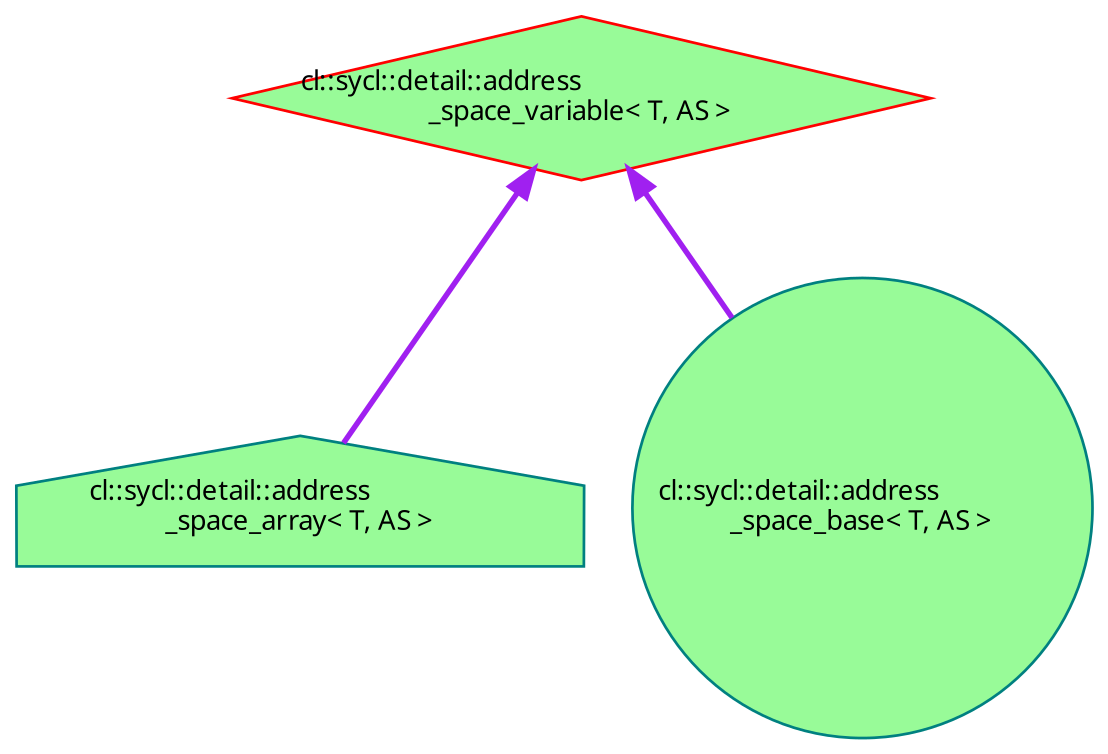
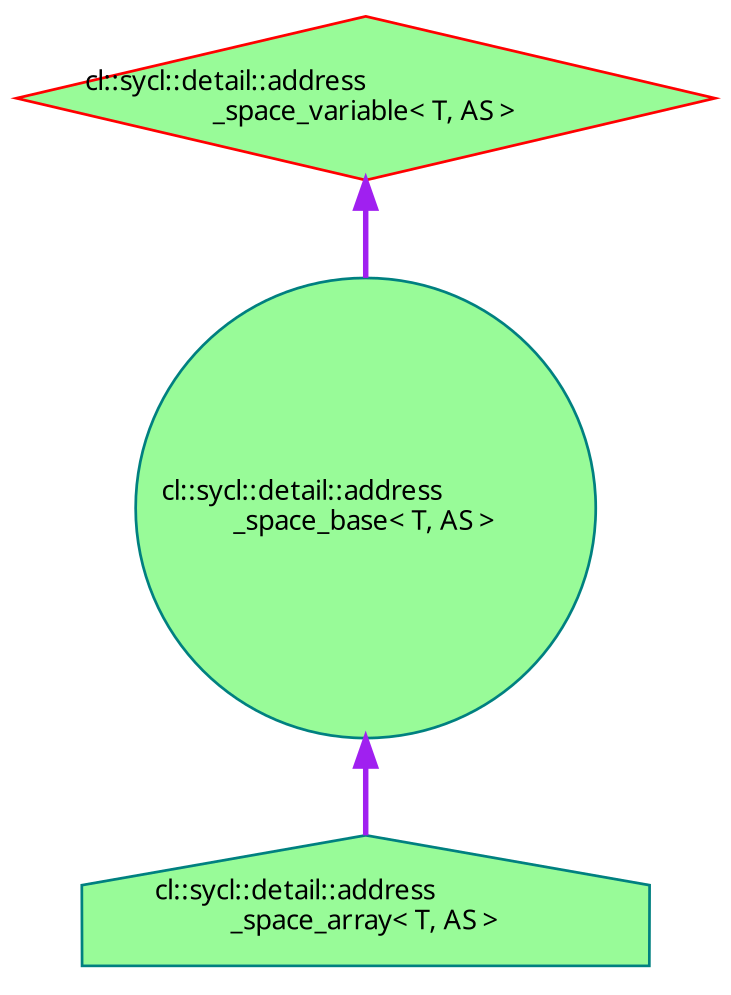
edge "cl::sycl::detail::address _space_array< T, AS >" -> "cl::sycl::detail::address _space_variable< T, AS >": now "cl::sycl::detail::address _space_array< T, AS >" -> "cl::sycl::detail::address _space_base< T, AS >"
